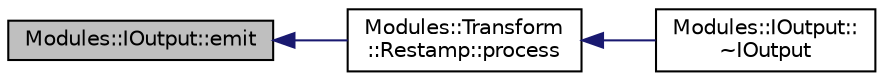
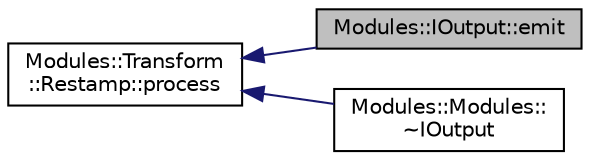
edge "Modules::Transform ::Restamp::process" -> "Modules::IOutput::emit": reversed
node "Modules::IOutput:: ~IOutput": label "Modules::IOutput:: ~IOutput" -> "Modules::Modules:: ~IOutput"
